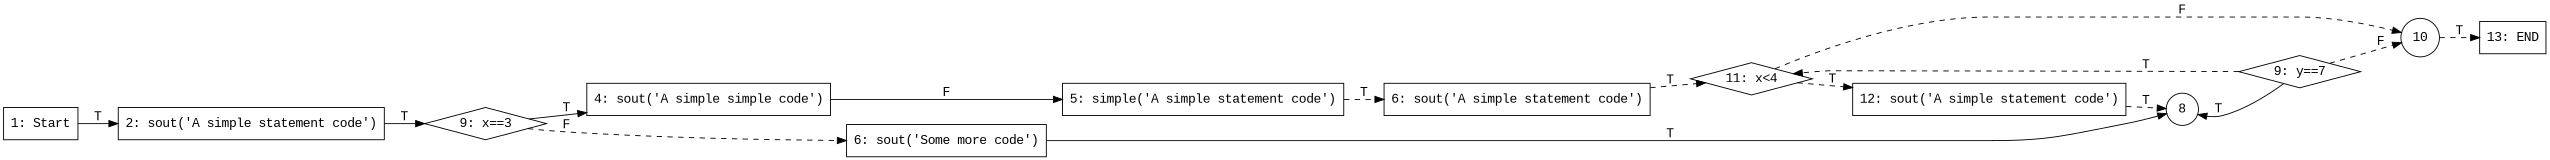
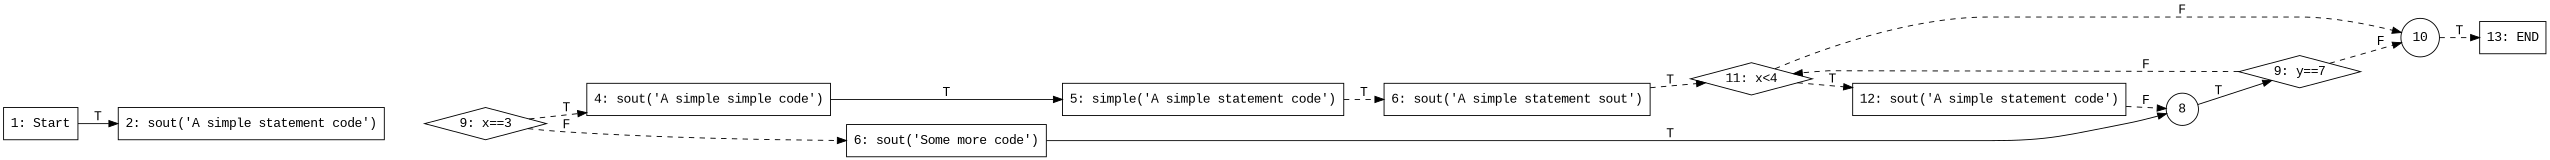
edge "9: y==7" -> "11: x<4": label "T" -> "F"
edge "4: sout('A simple simple code')" -> "5: simple('A simple statement code')": label "F" -> "T"
node "6: sout('A simple statement code')": label "6: sout('A simple statement code')" -> "6: sout('A simple statement sout')"
edge "12: sout('A simple statement code')" -> "8": label "T" -> "F"
edge "9: y==7" -> "8": reversed
edge "9: x==3" -> "4: sout('A simple simple code')": style solid -> dashed
edge "2: sout('A simple statement code')" -> "9: x==3": removed, label "T"
